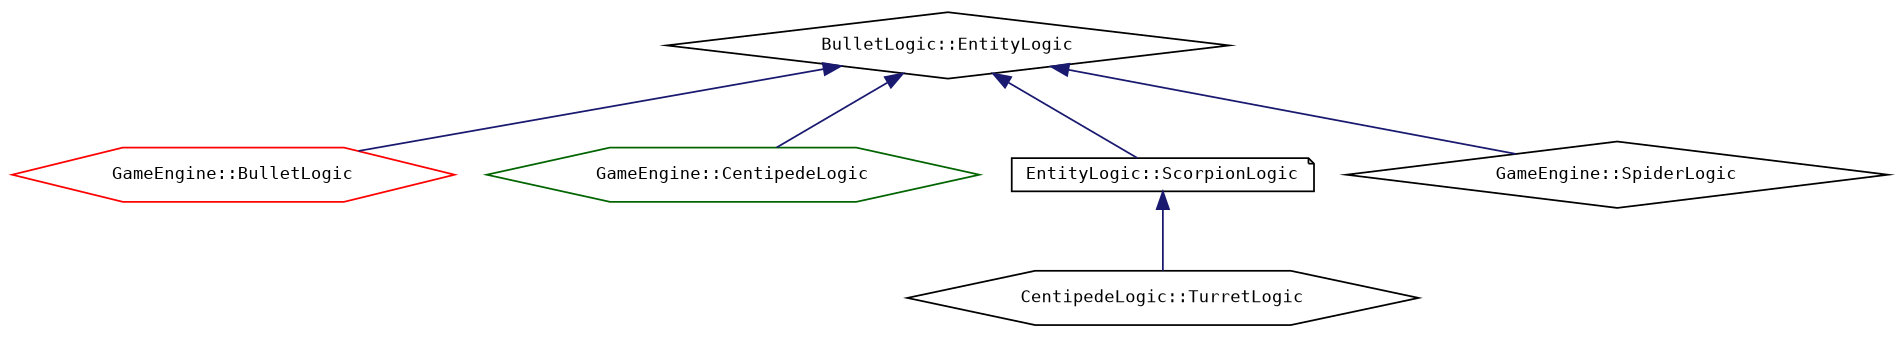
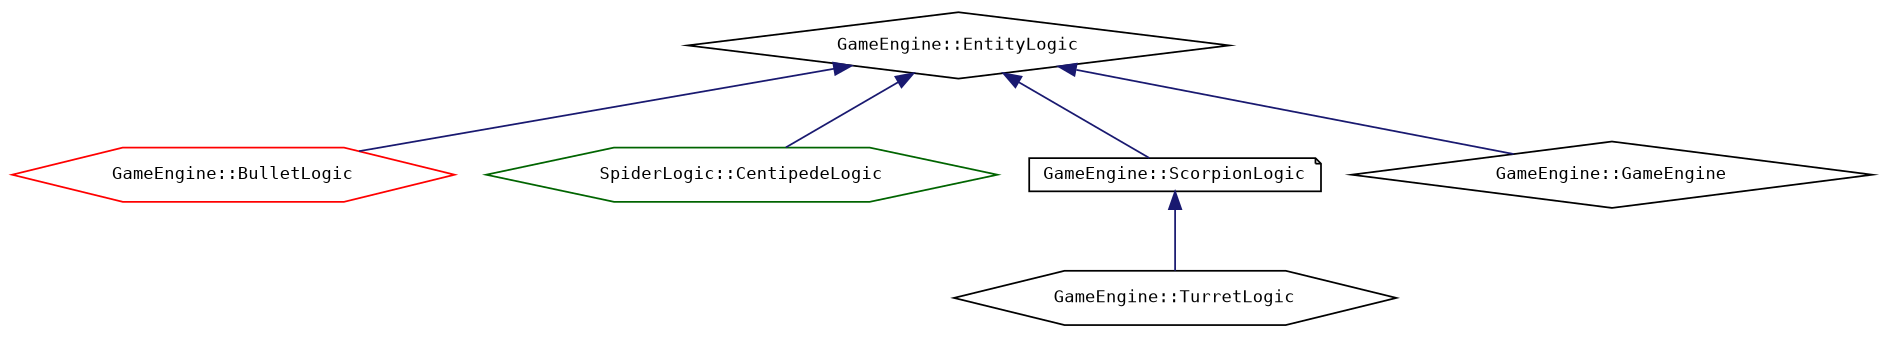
node "BulletLogic::EntityLogic": label "BulletLogic::EntityLogic" -> "GameEngine::EntityLogic"
node "GameEngine::CentipedeLogic": label "GameEngine::CentipedeLogic" -> "SpiderLogic::CentipedeLogic"
node "EntityLogic::ScorpionLogic": label "EntityLogic::ScorpionLogic" -> "GameEngine::ScorpionLogic"
node "GameEngine::SpiderLogic": label "GameEngine::SpiderLogic" -> "GameEngine::GameEngine"
node "CentipedeLogic::TurretLogic": label "CentipedeLogic::TurretLogic" -> "GameEngine::TurretLogic"
